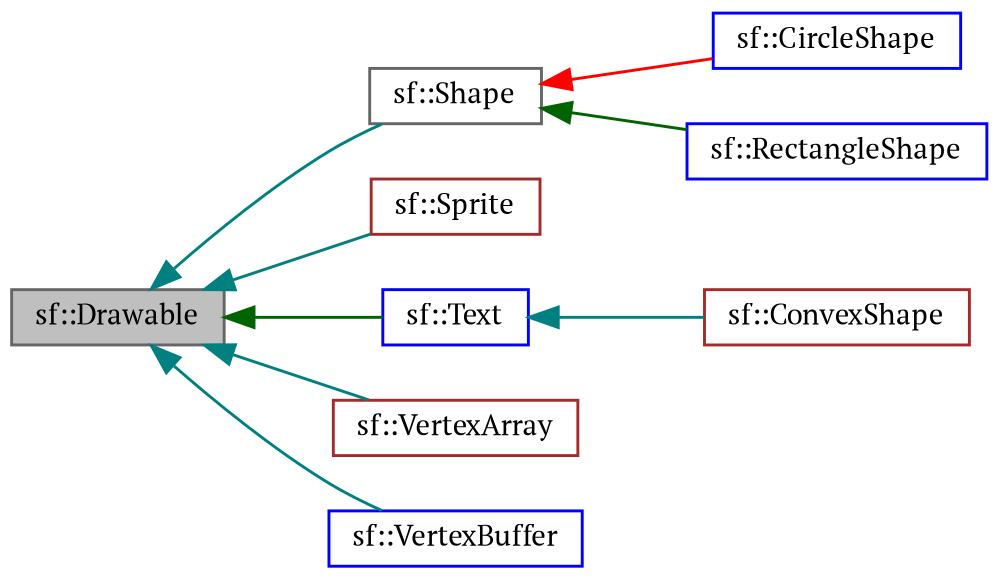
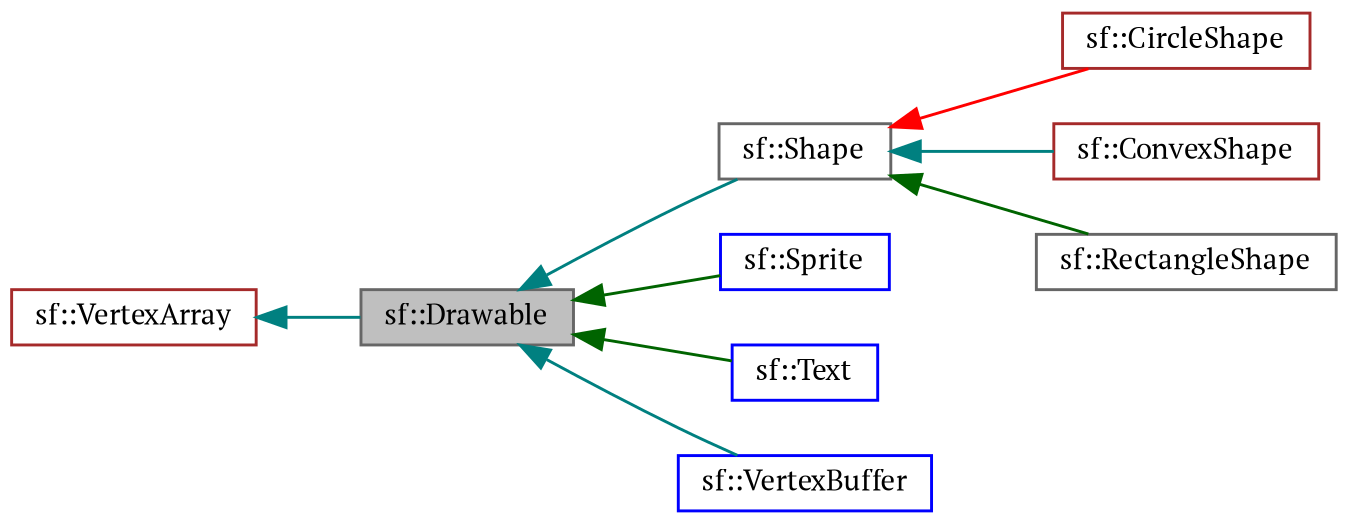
node "sf::CircleShape": color blue -> brown
node "sf::RectangleShape": color blue -> gray40
node "sf::Sprite": color brown -> blue
edge "sf::Sprite" -> "sf::Drawable": color teal -> darkgreen
edge "sf::ConvexShape" -> "sf::Text": now "sf::ConvexShape" -> "sf::Shape"
edge "sf::VertexArray" -> "sf::Drawable": reversed
